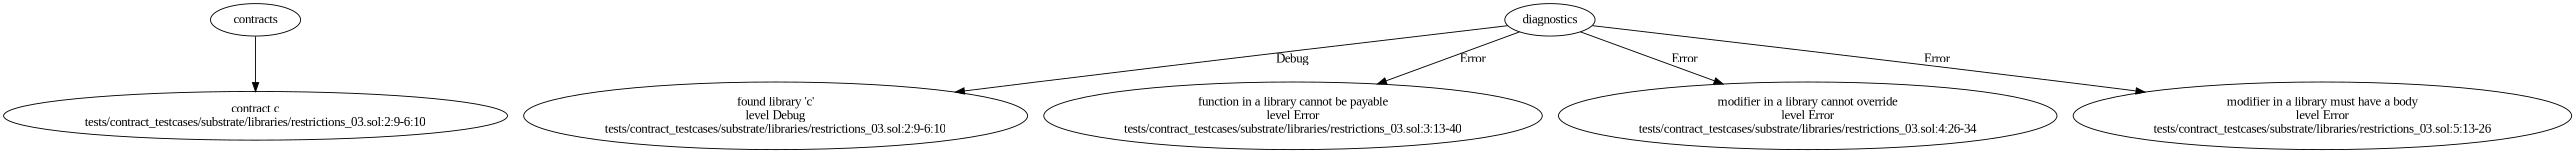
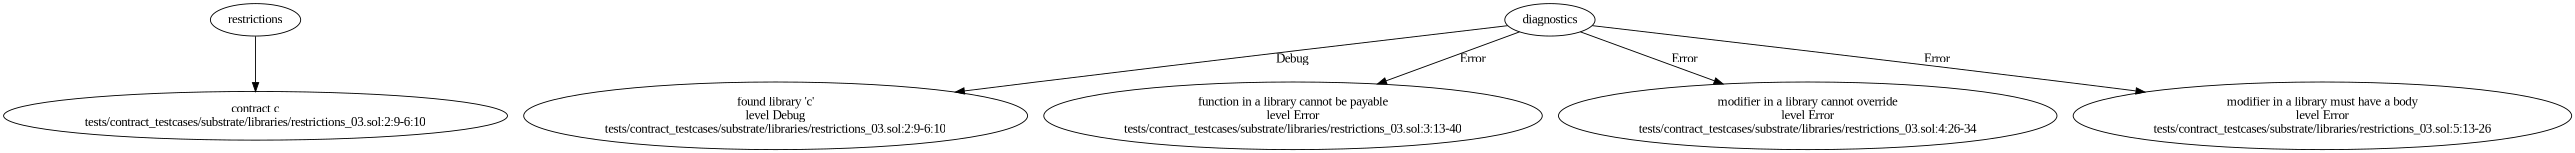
node "contracts": label "contracts" -> "restrictions"
